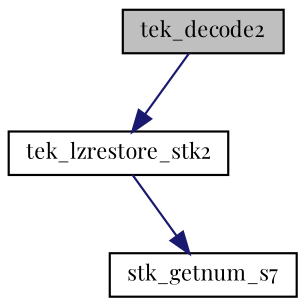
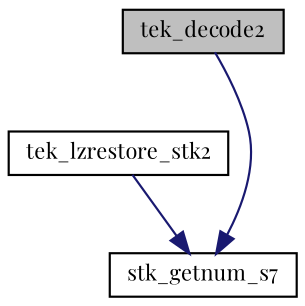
edge "tek_decode2" -> "tek_lzrestore_stk2": now "tek_decode2" -> "stk_getnum_s7"
